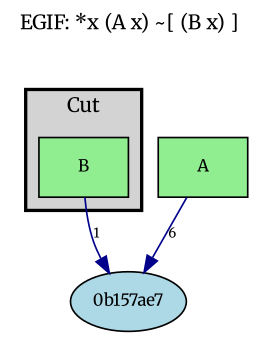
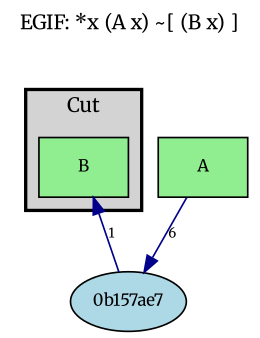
edge "B" -> "0b157ae7": reversed
